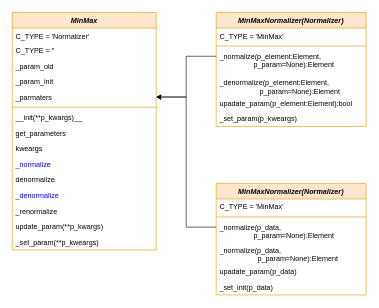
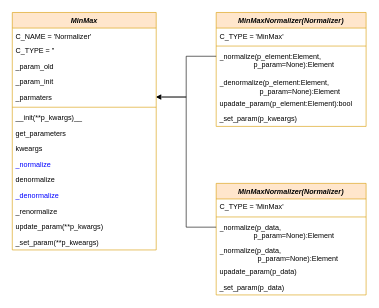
node "C_TYPE = 'Normalizer'": label "C_TYPE = 'Normalizer'" -> "C_NAME = 'Normalizer'"
node "_set_init(p_data)": label "_set_init(p_data)" -> "_set_param(p_data)"
